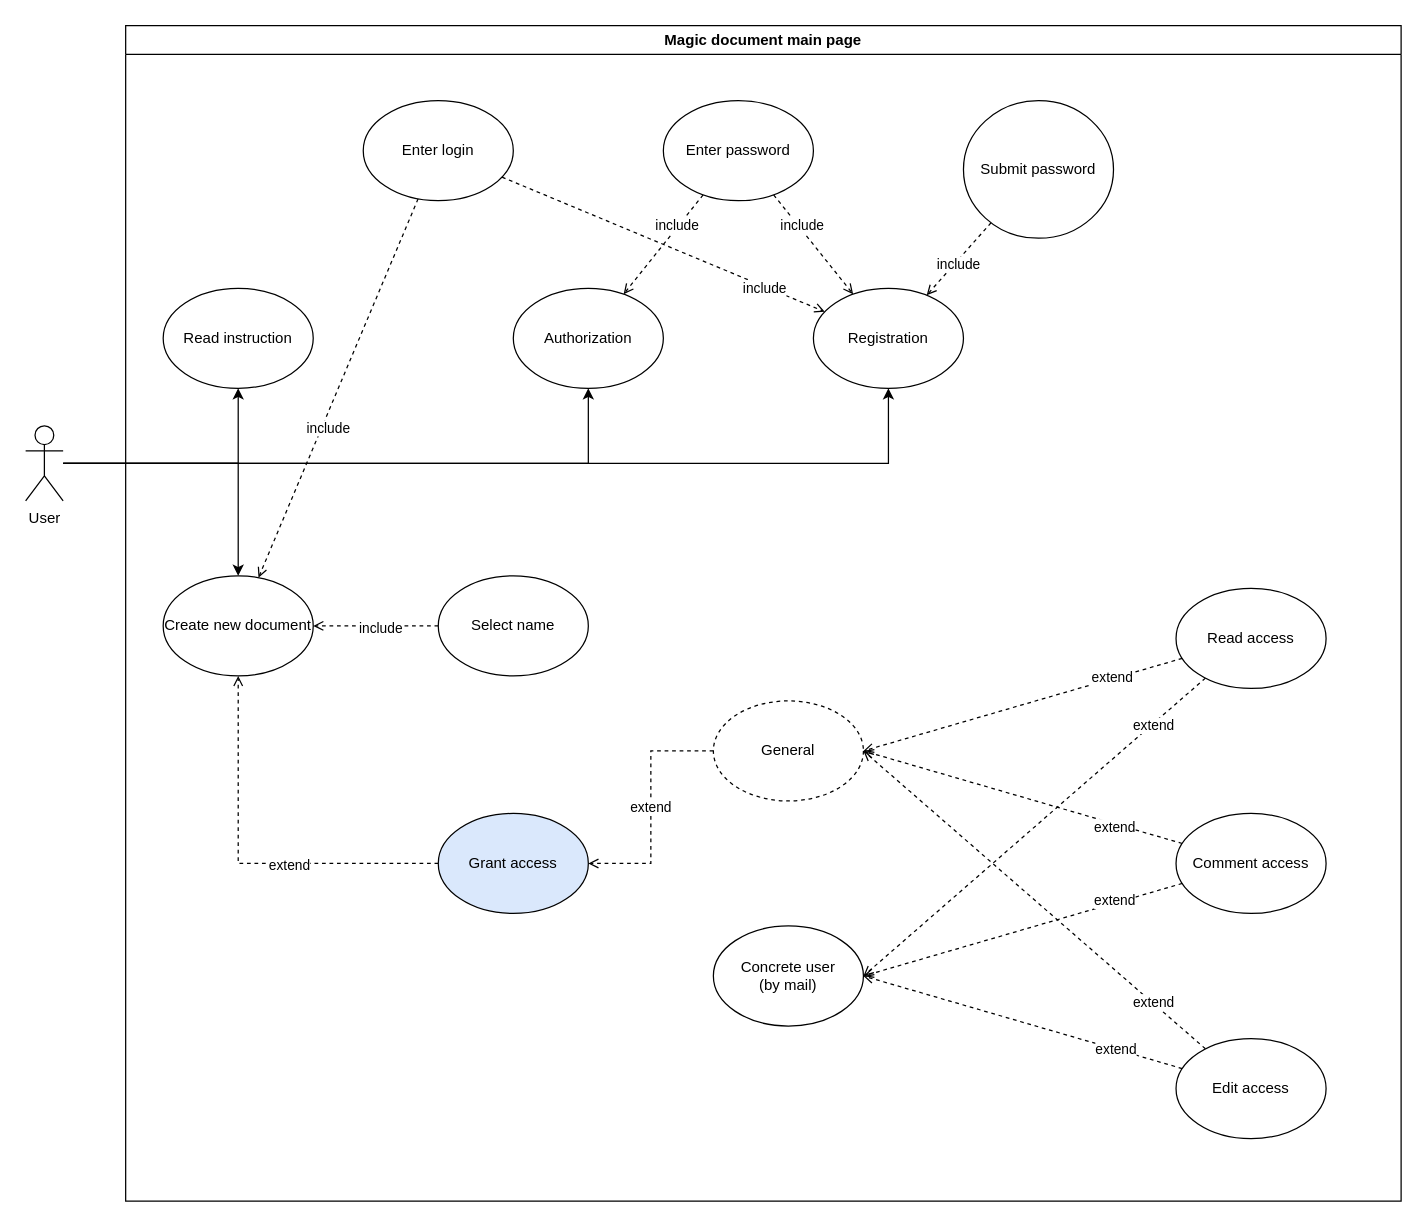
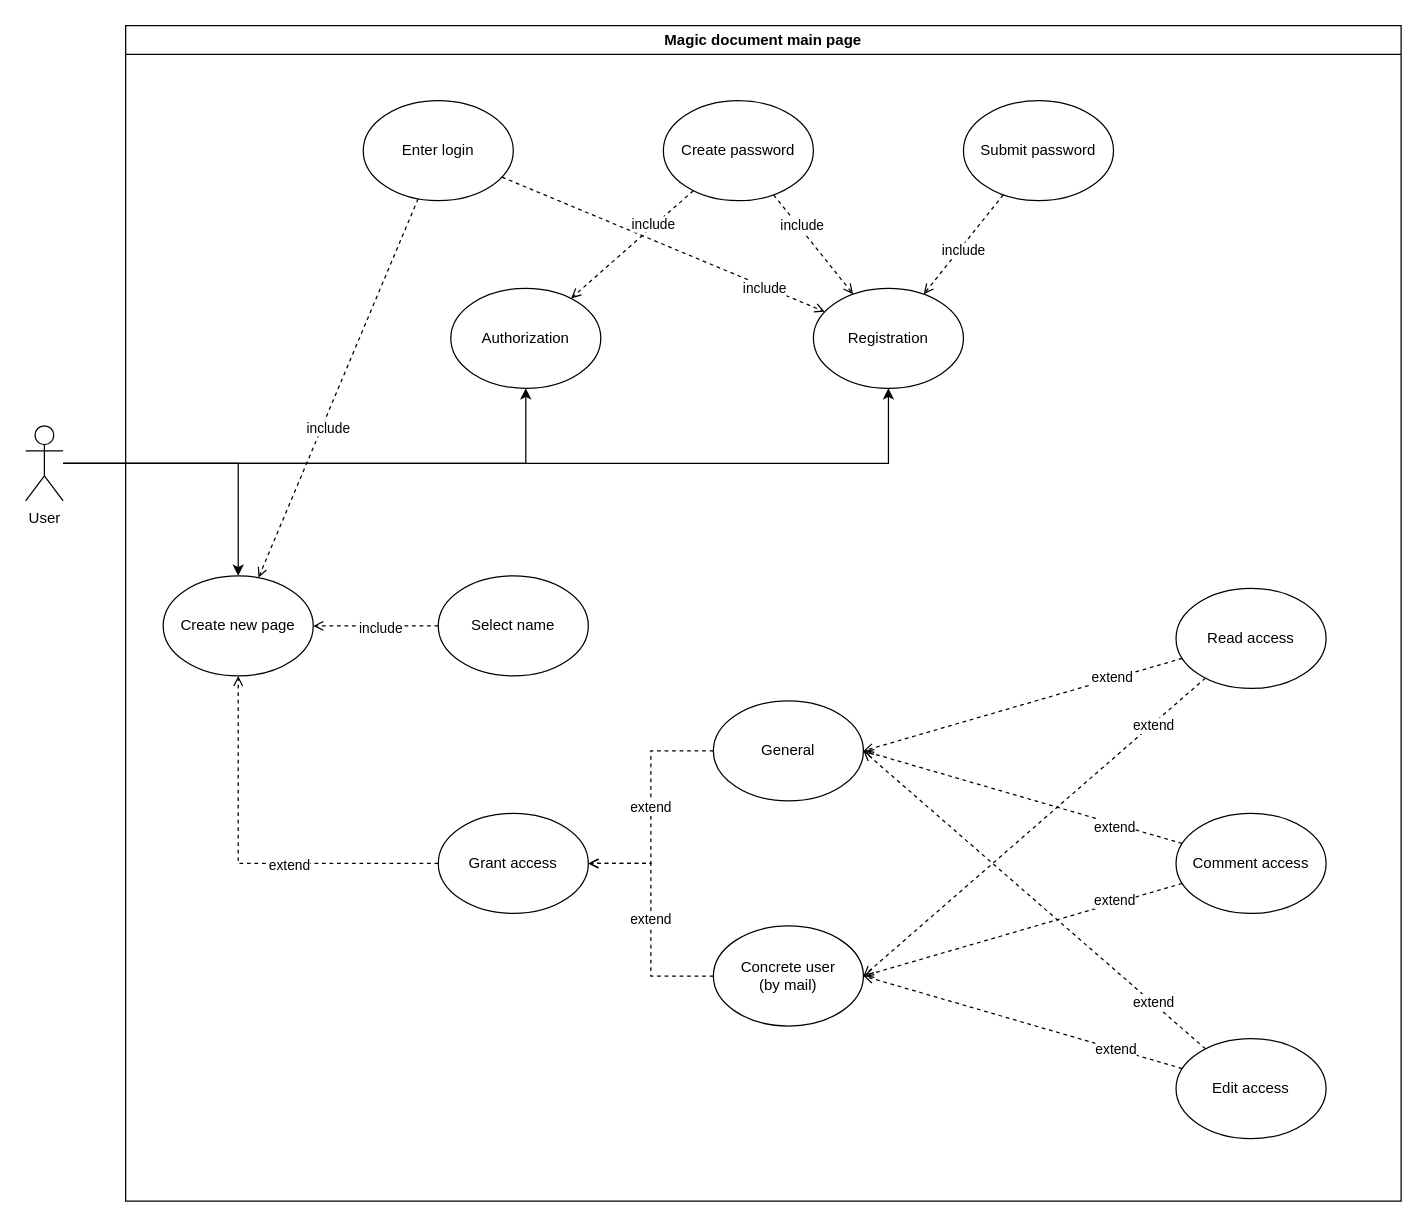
node "Enter password": label "Enter password" -> "Create password"
node "Submit password": size 150x138 -> 150x100
node "Read instruction": removed
node "Authorization": moved (588, 338) -> (526, 338)
edge "User" -> "Read instruction": removed
node "Create new document": label "Create new document" -> "Create new page"
node "General": style dashed -> solid
node "Grant access": fillcolor #dae8fc -> #ffffff
edge "Concrete user (by mail)" -> "Grant access": added, label "extend"
